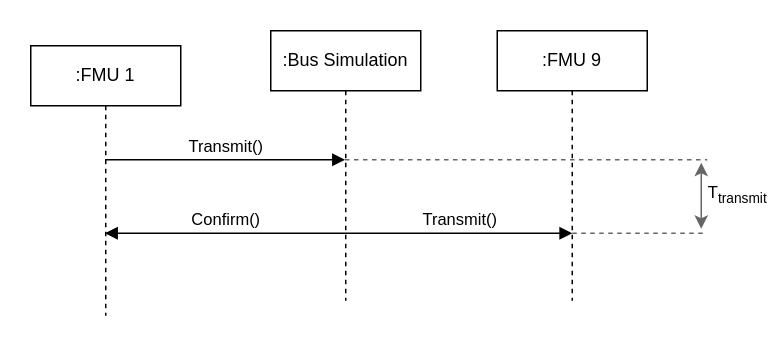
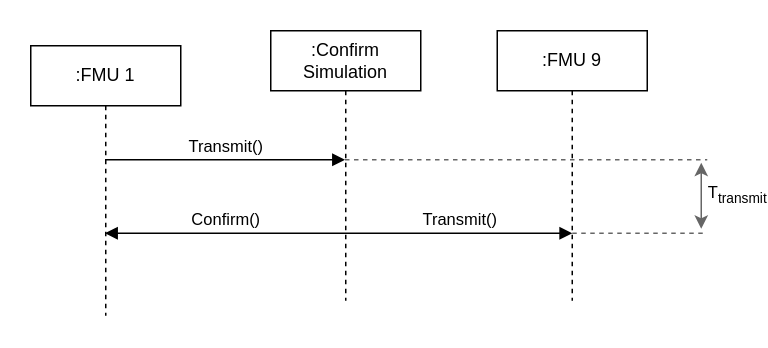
node ":Bus Simulation": label ":Bus Simulation" -> ":Confirm Simulation"
